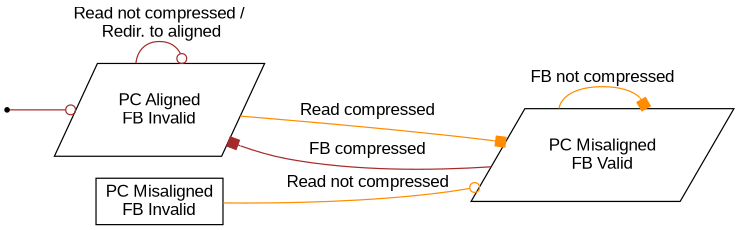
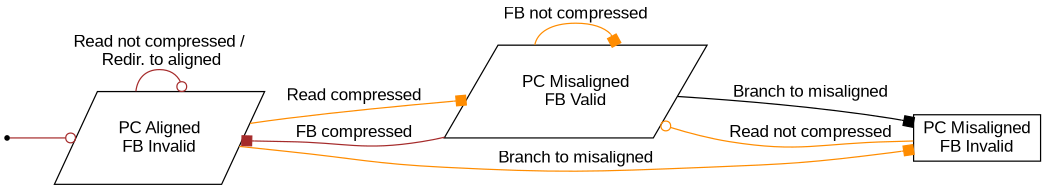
edge "PC Misaligned FB Valid" -> "PC Misaligned FB Invalid": added, label "Branch to misaligned"
edge "PC Aligned FB Invalid" -> "PC Misaligned FB Invalid": added, label "Branch to misaligned"
